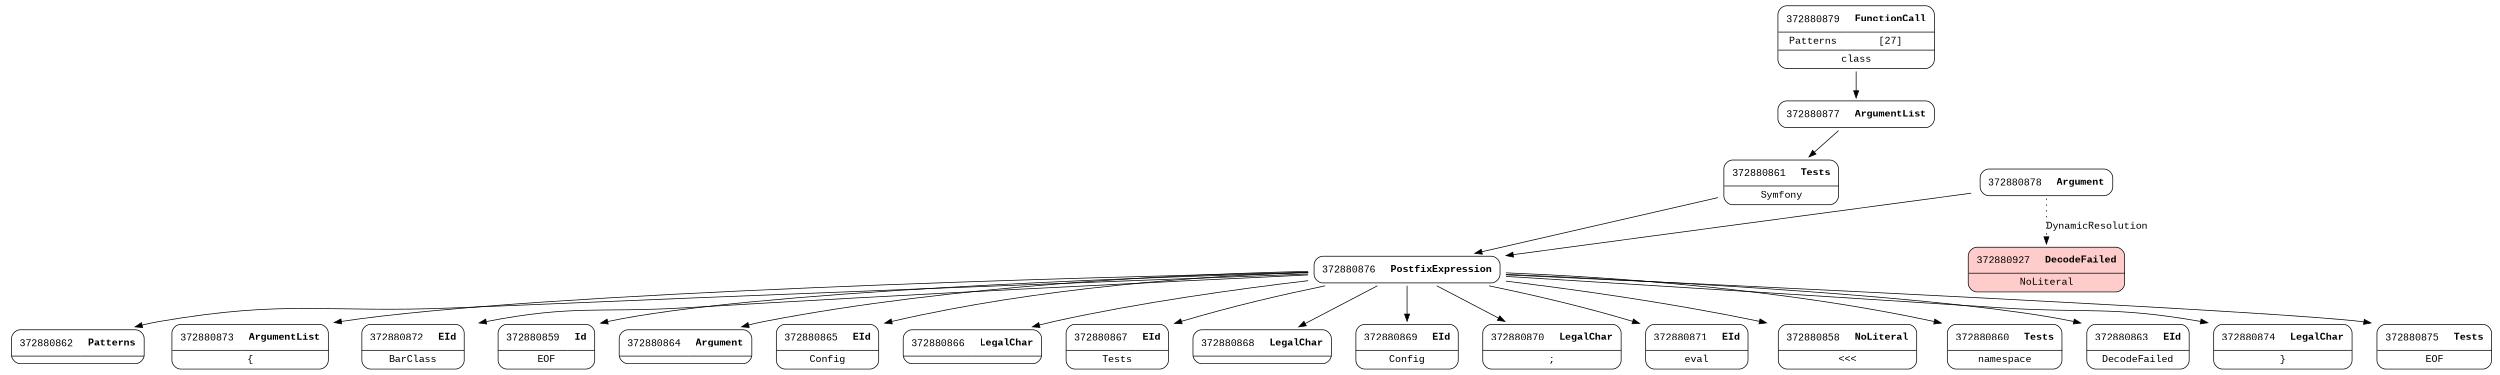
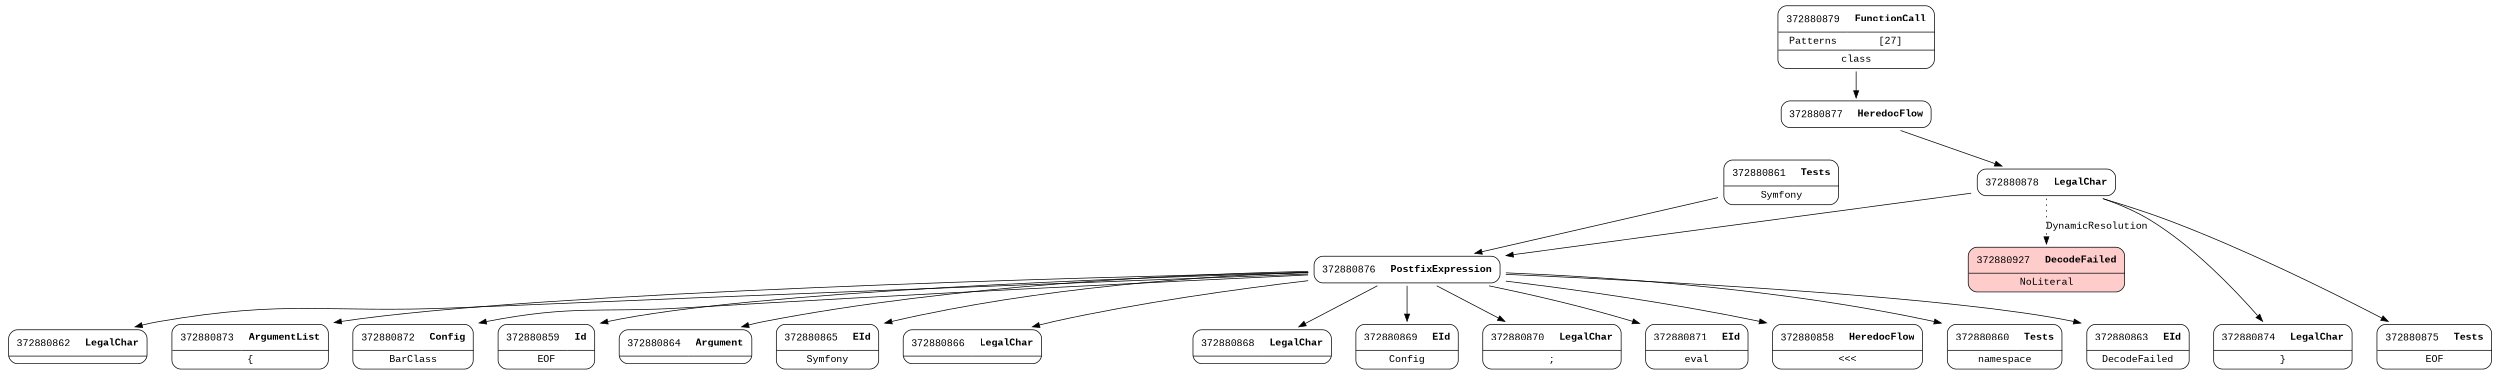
node "372880877": text "ArgumentList" -> "HeredocFlow"
edge "372880877" -> "372880861": now "372880877" -> "372880878"
node "372880878": text "Argument" -> "LegalChar"
edge "372880876" -> "372880875": now "372880878" -> "372880875"
edge "372880876" -> "372880874": now "372880878" -> "372880874"
node "372880872": text "EId" -> "Config"
node "372880858": text "NoLiteral" -> "HeredocFlow"
node "372880862": text "Patterns" -> "LegalChar"
node "372880867": removed
node "372880865": text "Config" -> "Symfony"
